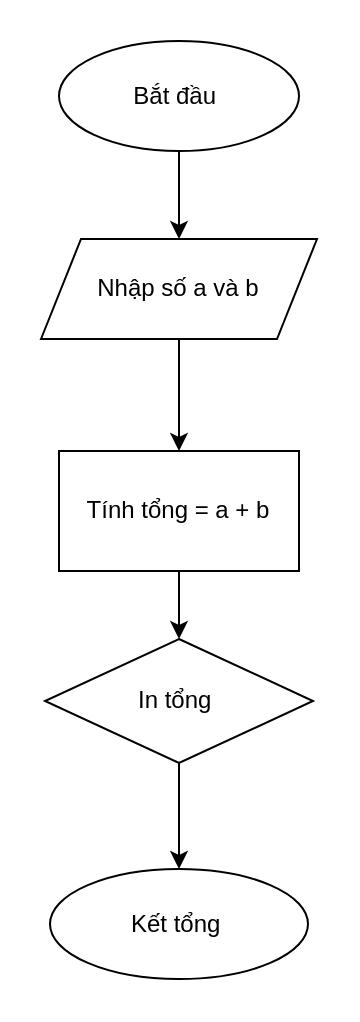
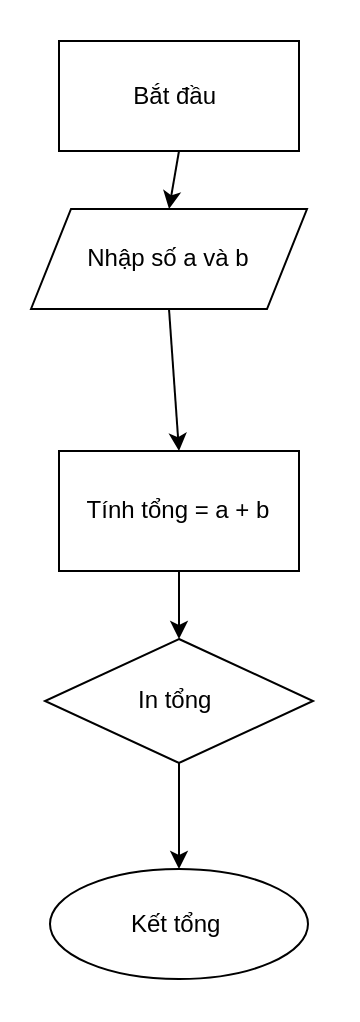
node "Bắt đầu": shape ellipse -> rectangle
node "Nhập số a và b": moved (179, 289) -> (169, 259)
